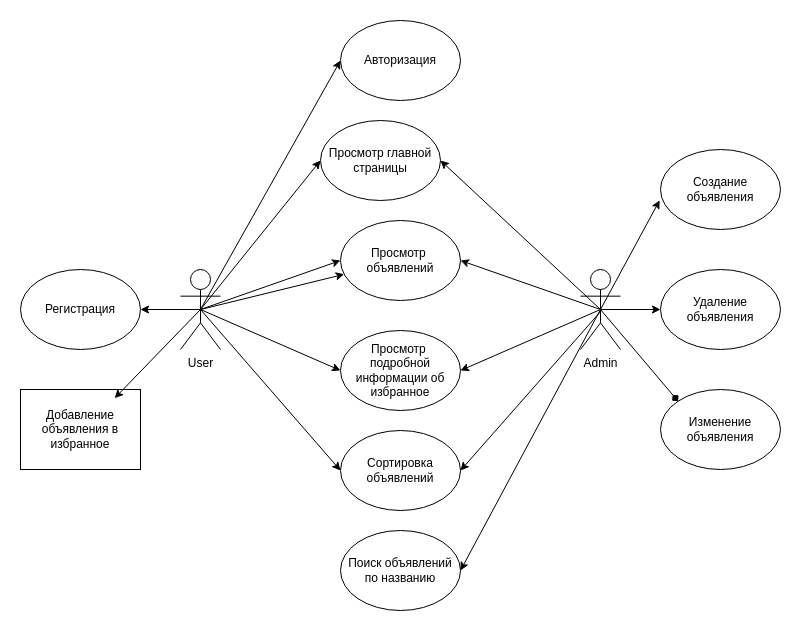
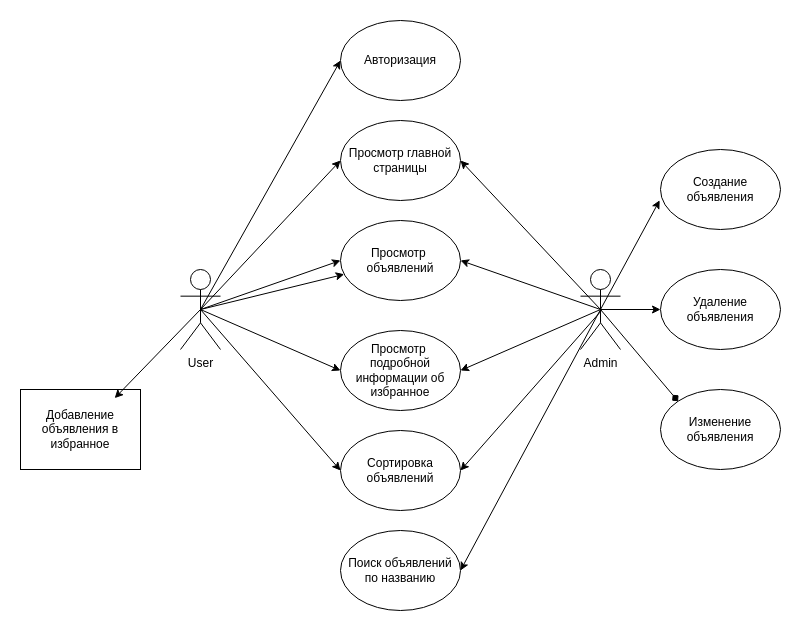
node "Просмотр главной страницы": moved (381, 161) -> (401, 161)
node "Регистрация": removed
edge "User" -> "Регистрация": removed
